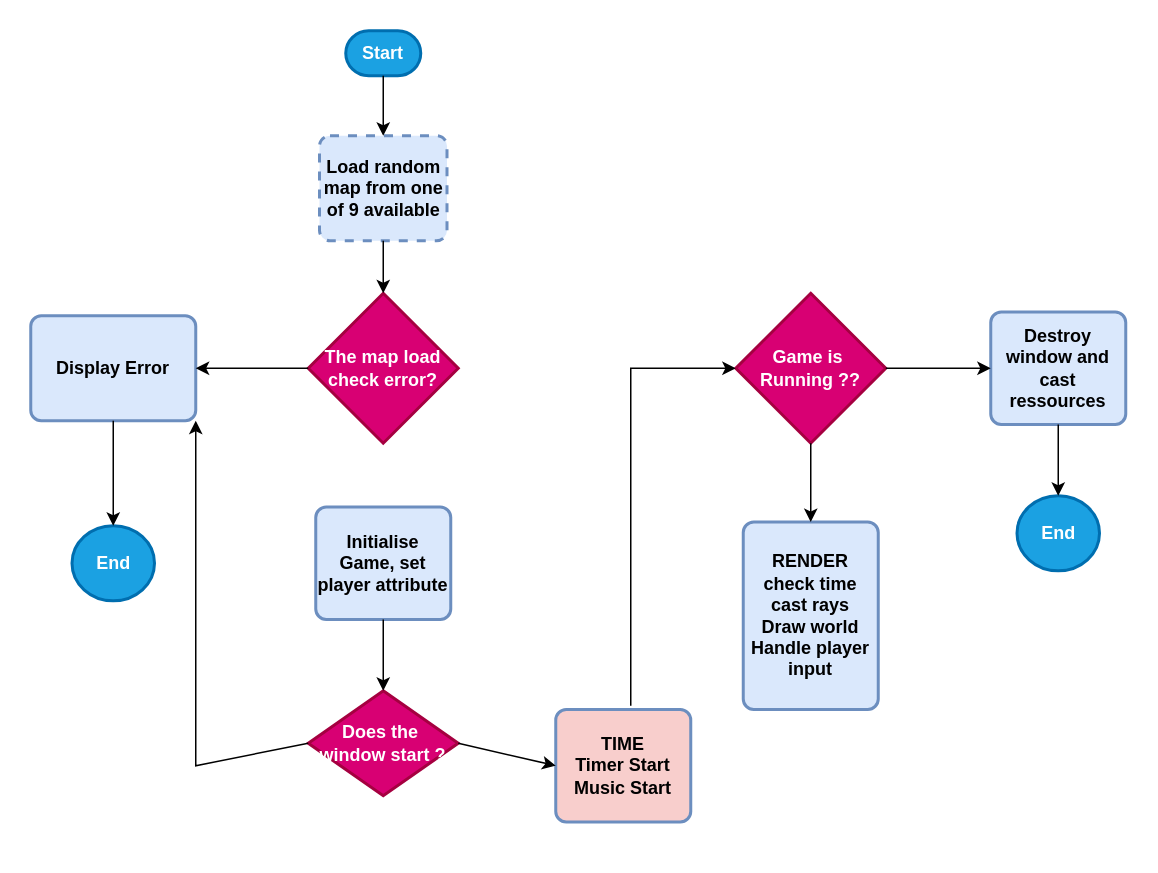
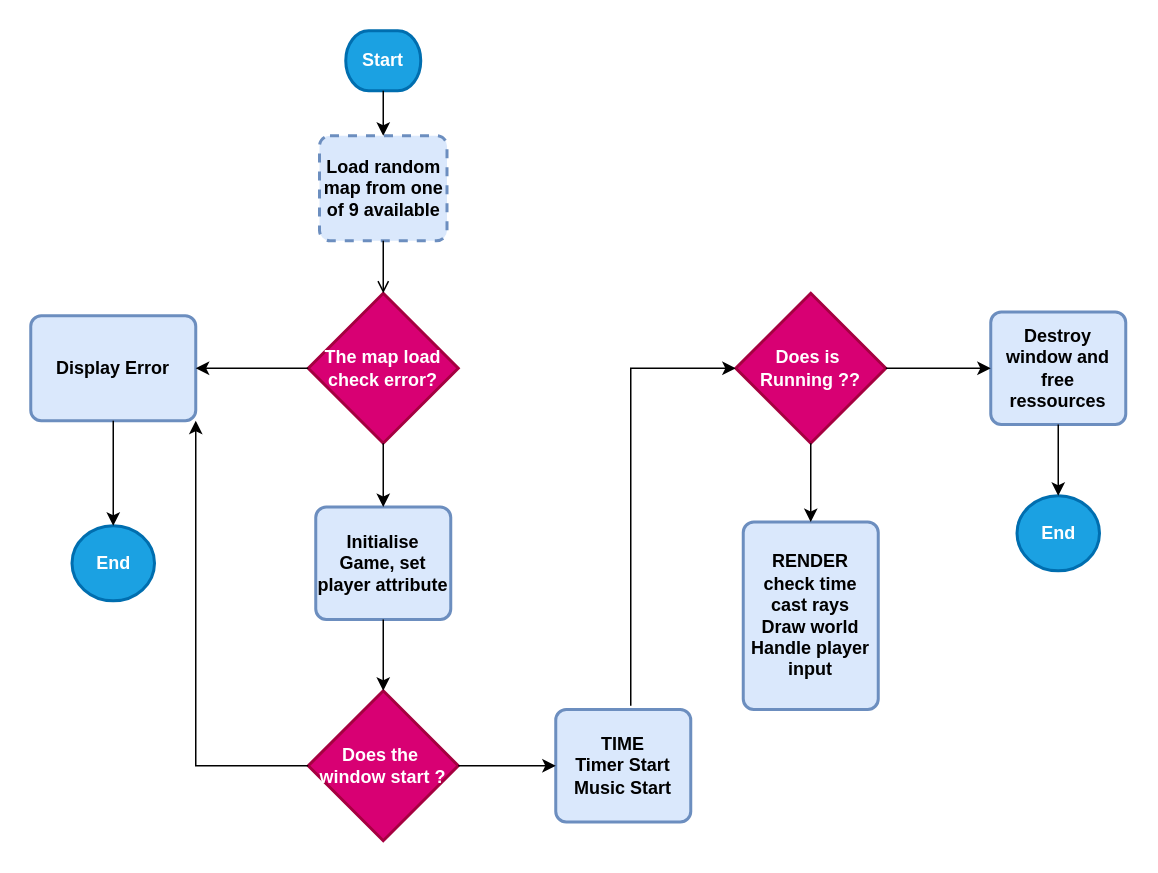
node "Start": size 75x45 -> 75x60
edge "Load random map from one of 9 available" -> "The map load check error?": arrowhead classic -> open
node "Game is Running ??": label "Game is Running ??" -> "Does is Running ??"
node "Destroy window and cast ressources": label "Destroy window and cast ressources" -> "Destroy window and free ressources"
edge "The map load check error?" -> "Initialise Game, set player attribute": added
node "Does the window start ?": size 150x105 -> 150x150
node "TIME Timer Start Music Start": fillcolor #f8cecc -> #dae8fc
